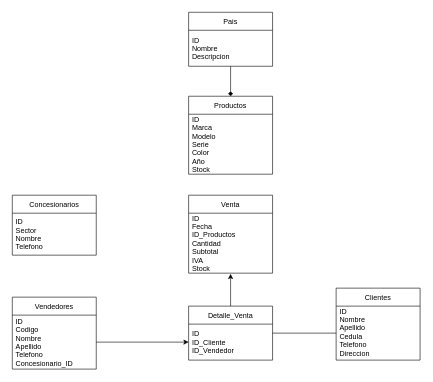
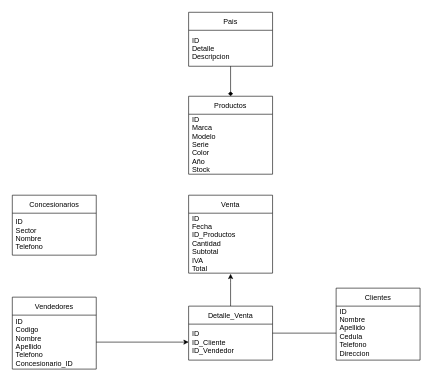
node "ID Nombre Descripcion": label "ID Nombre Descripcion" -> "ID Detalle Descripcion"
node "ID Fecha ID_Productos Cantidad Subtotal IVA Stock": label "ID Fecha ID_Productos Cantidad Subtotal IVA Stock" -> "ID Fecha ID_Productos Cantidad Subtotal IVA Total"
